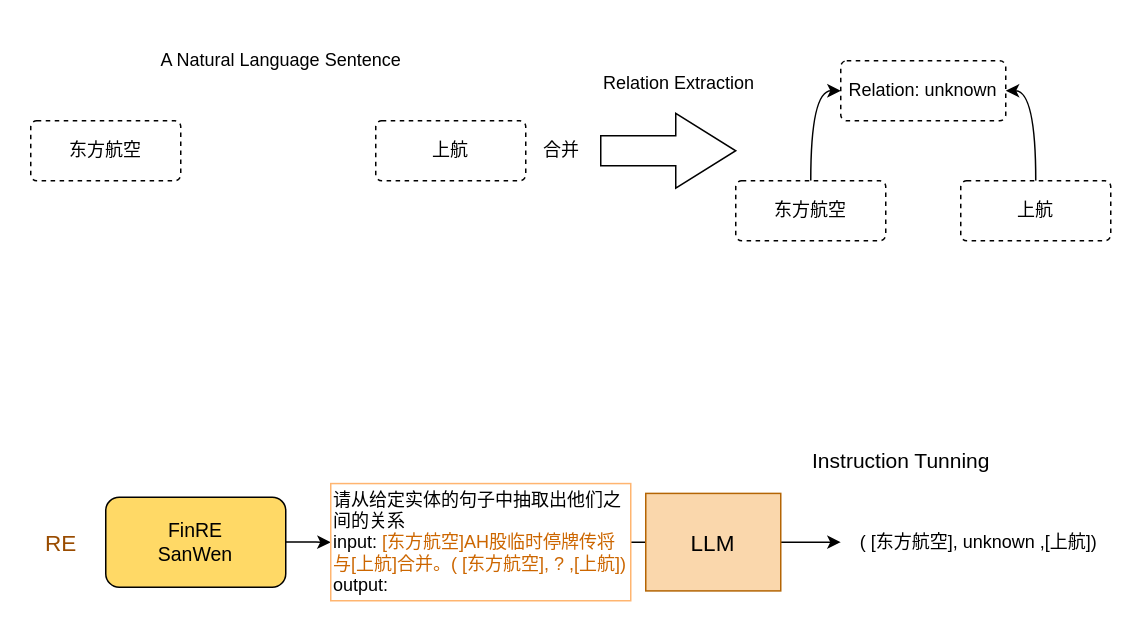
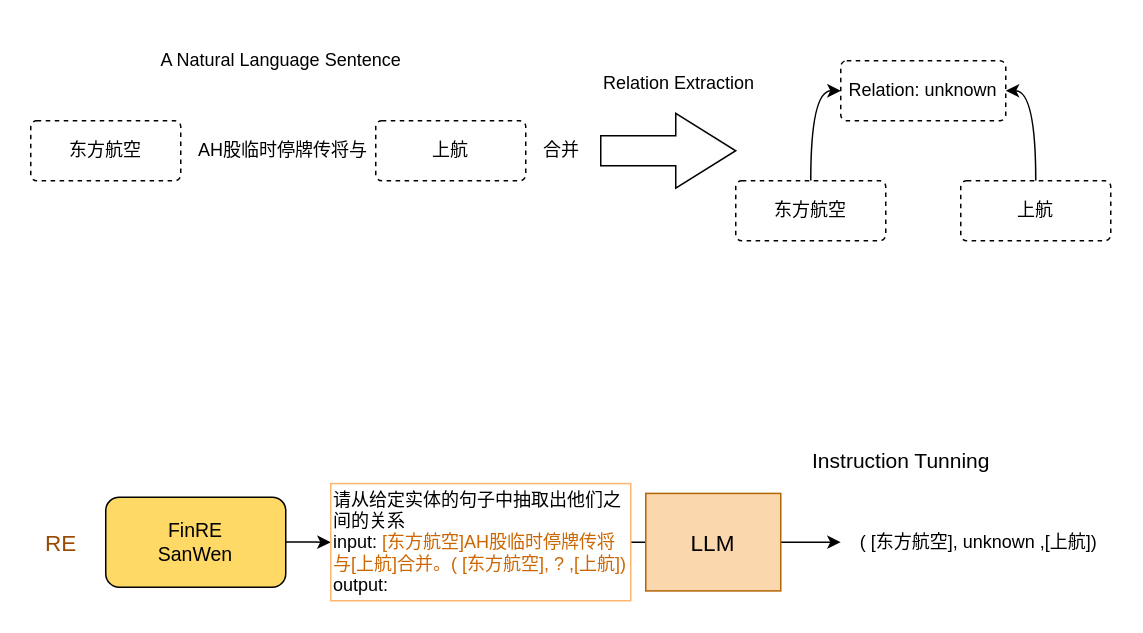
node "AH股临时停牌传将与": added
